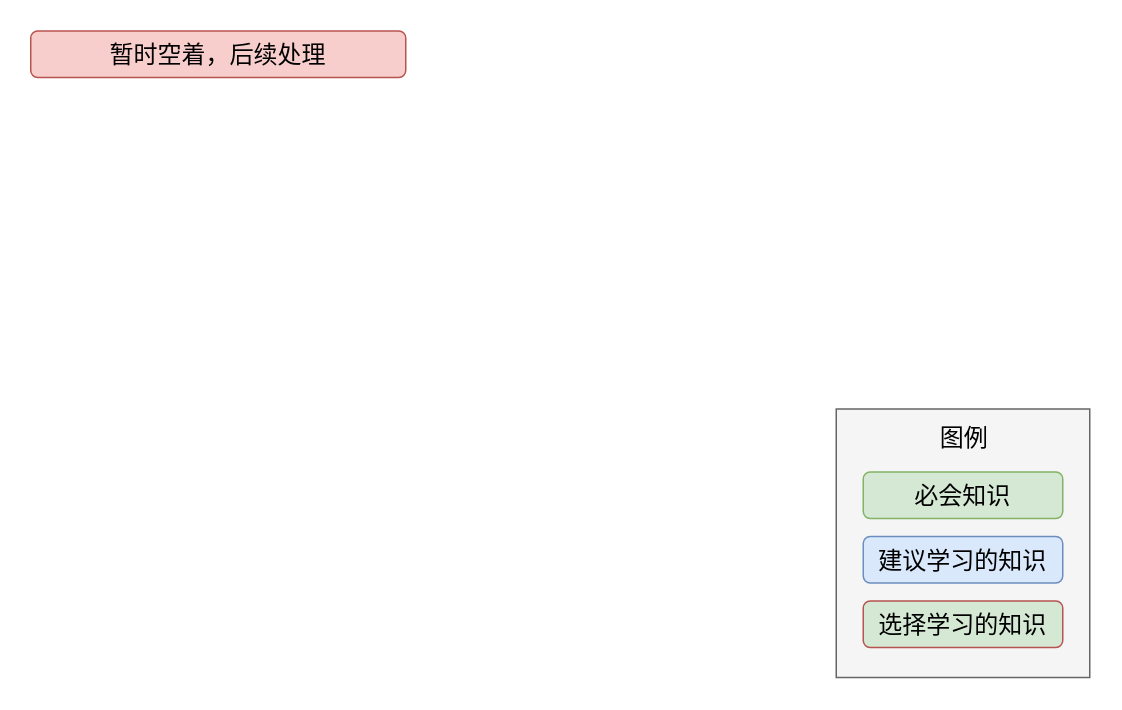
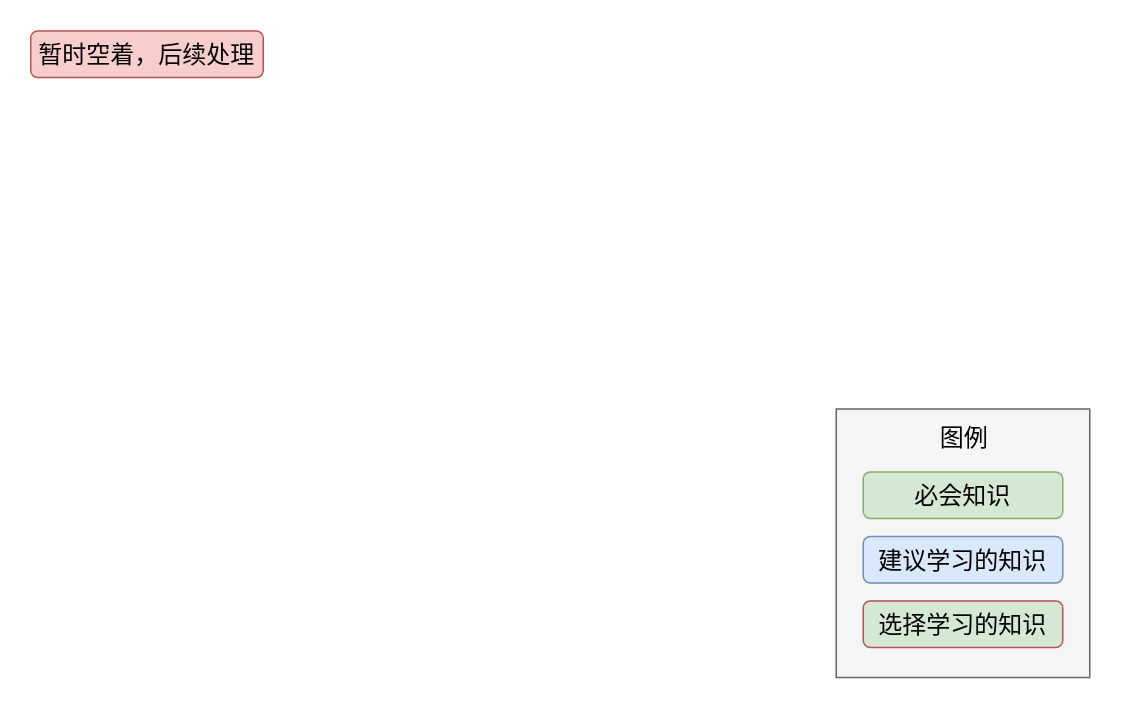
node "暂时空着，后续处理": size 375x47 -> 233x47
